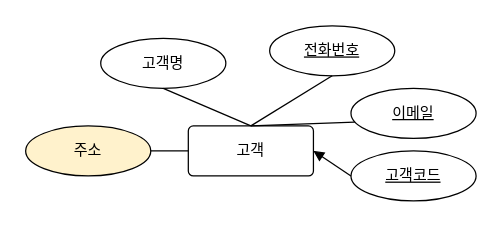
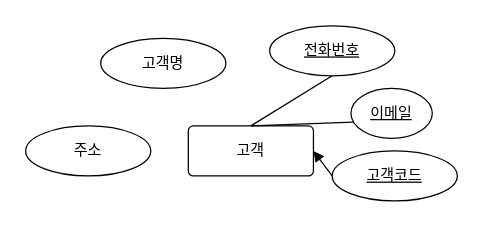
edge "고객명" -- "고객": removed
node "이메일": size 125x50 -> 81x50
node "주소": fillcolor #fff2cc -> #ffffff
edge "주소" -- "고객": removed
node "고객코드": moved (413, 176) -> (394, 176)
